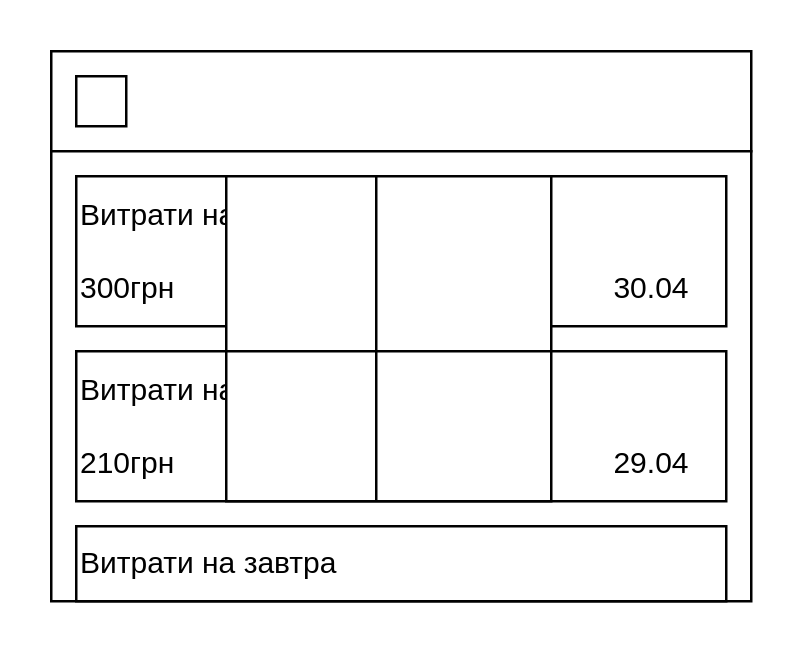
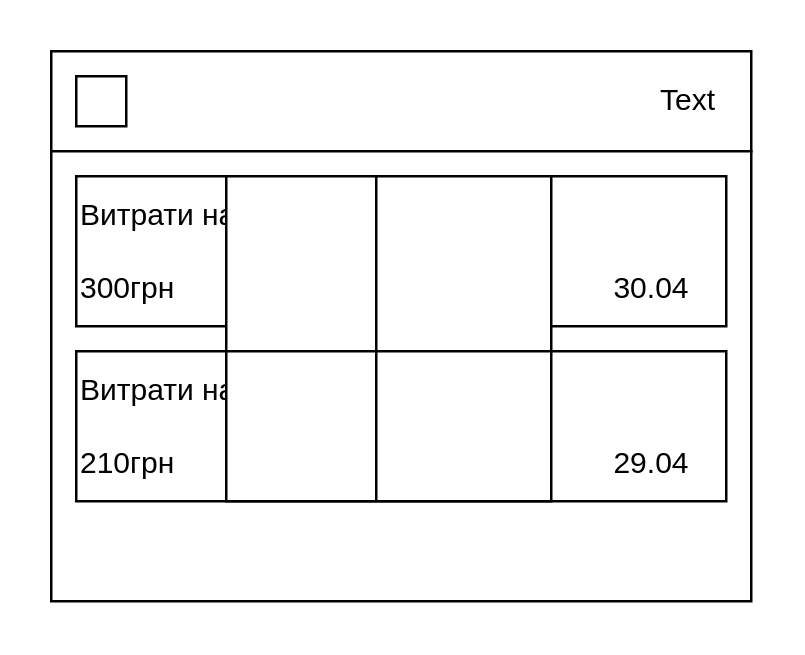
node "Text": added
node "Витрати на завтра": removed
